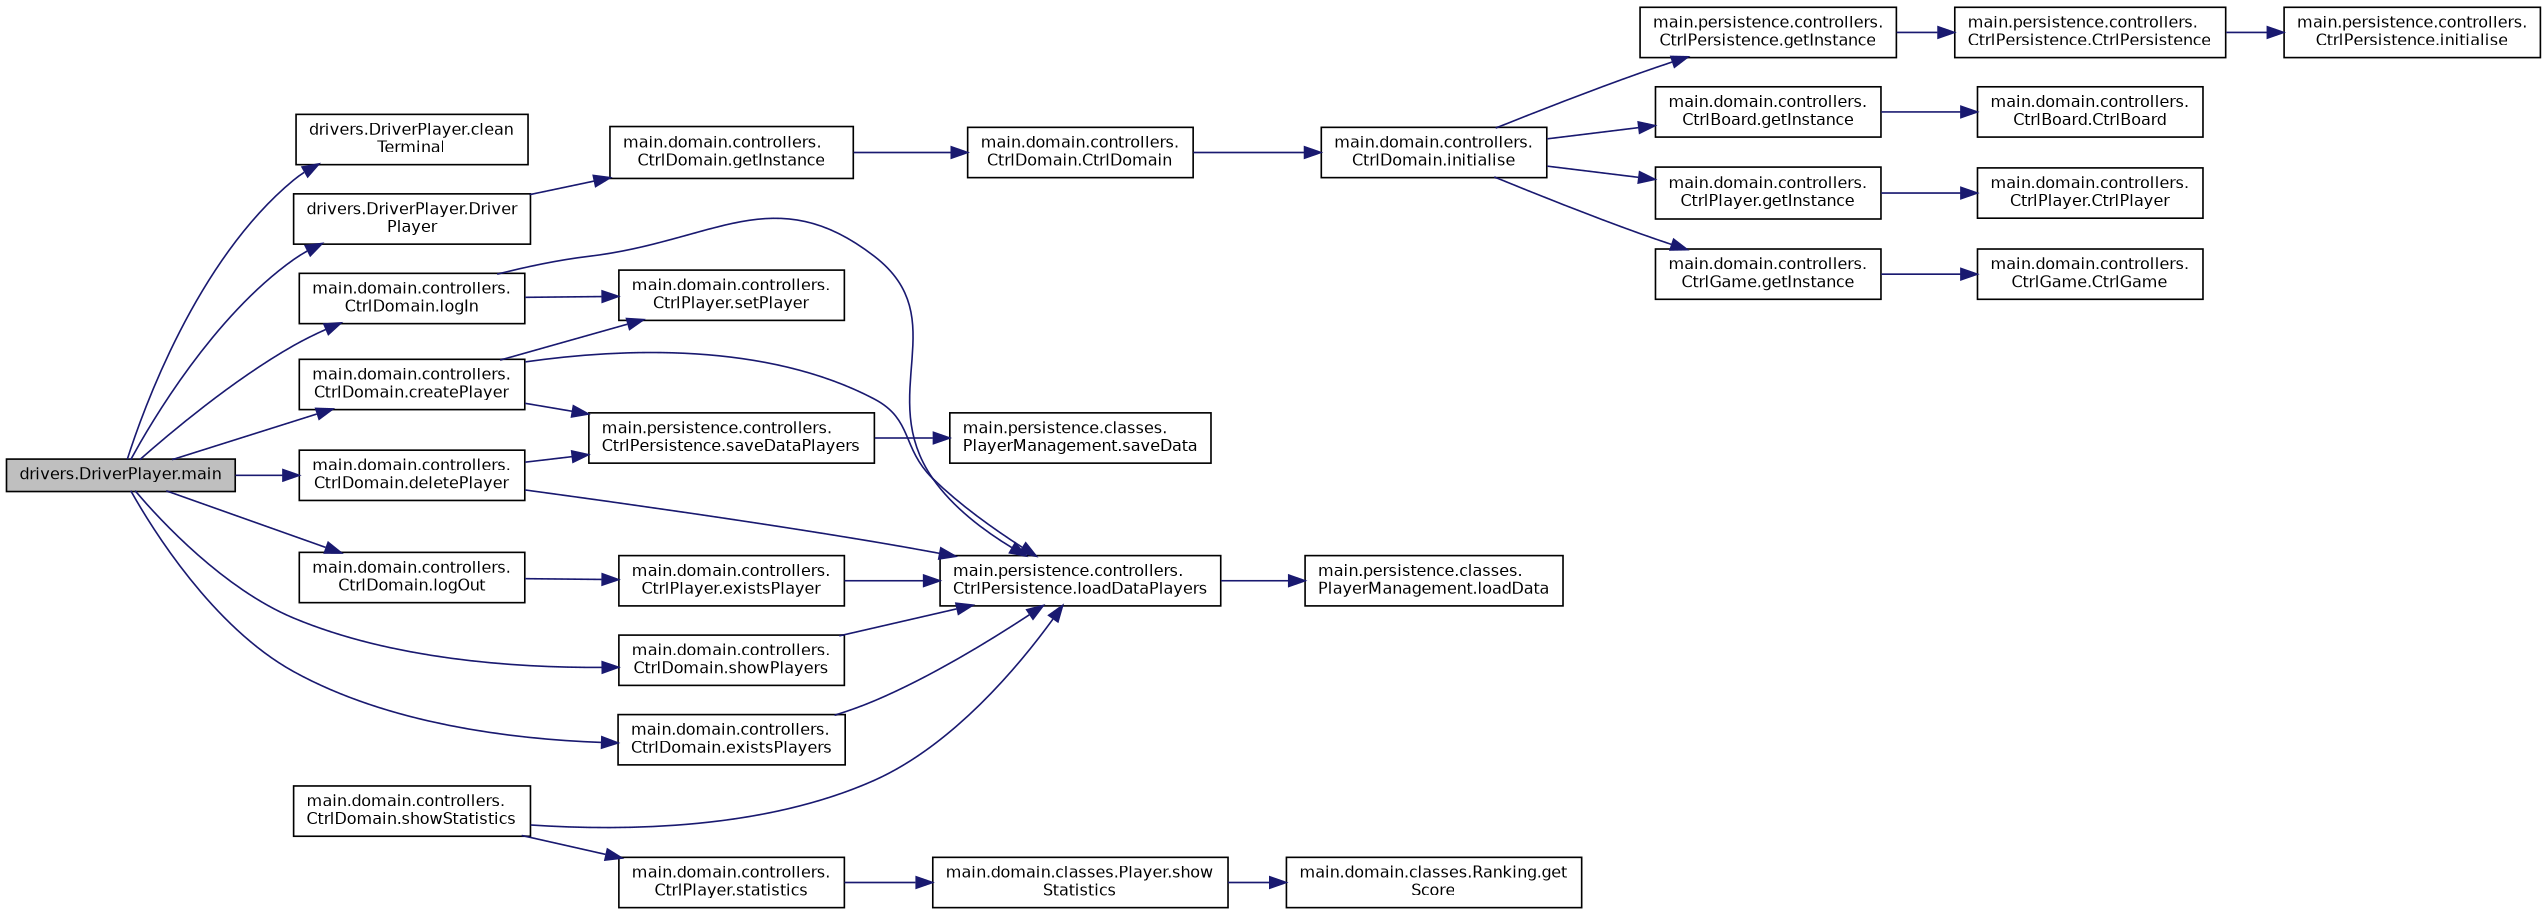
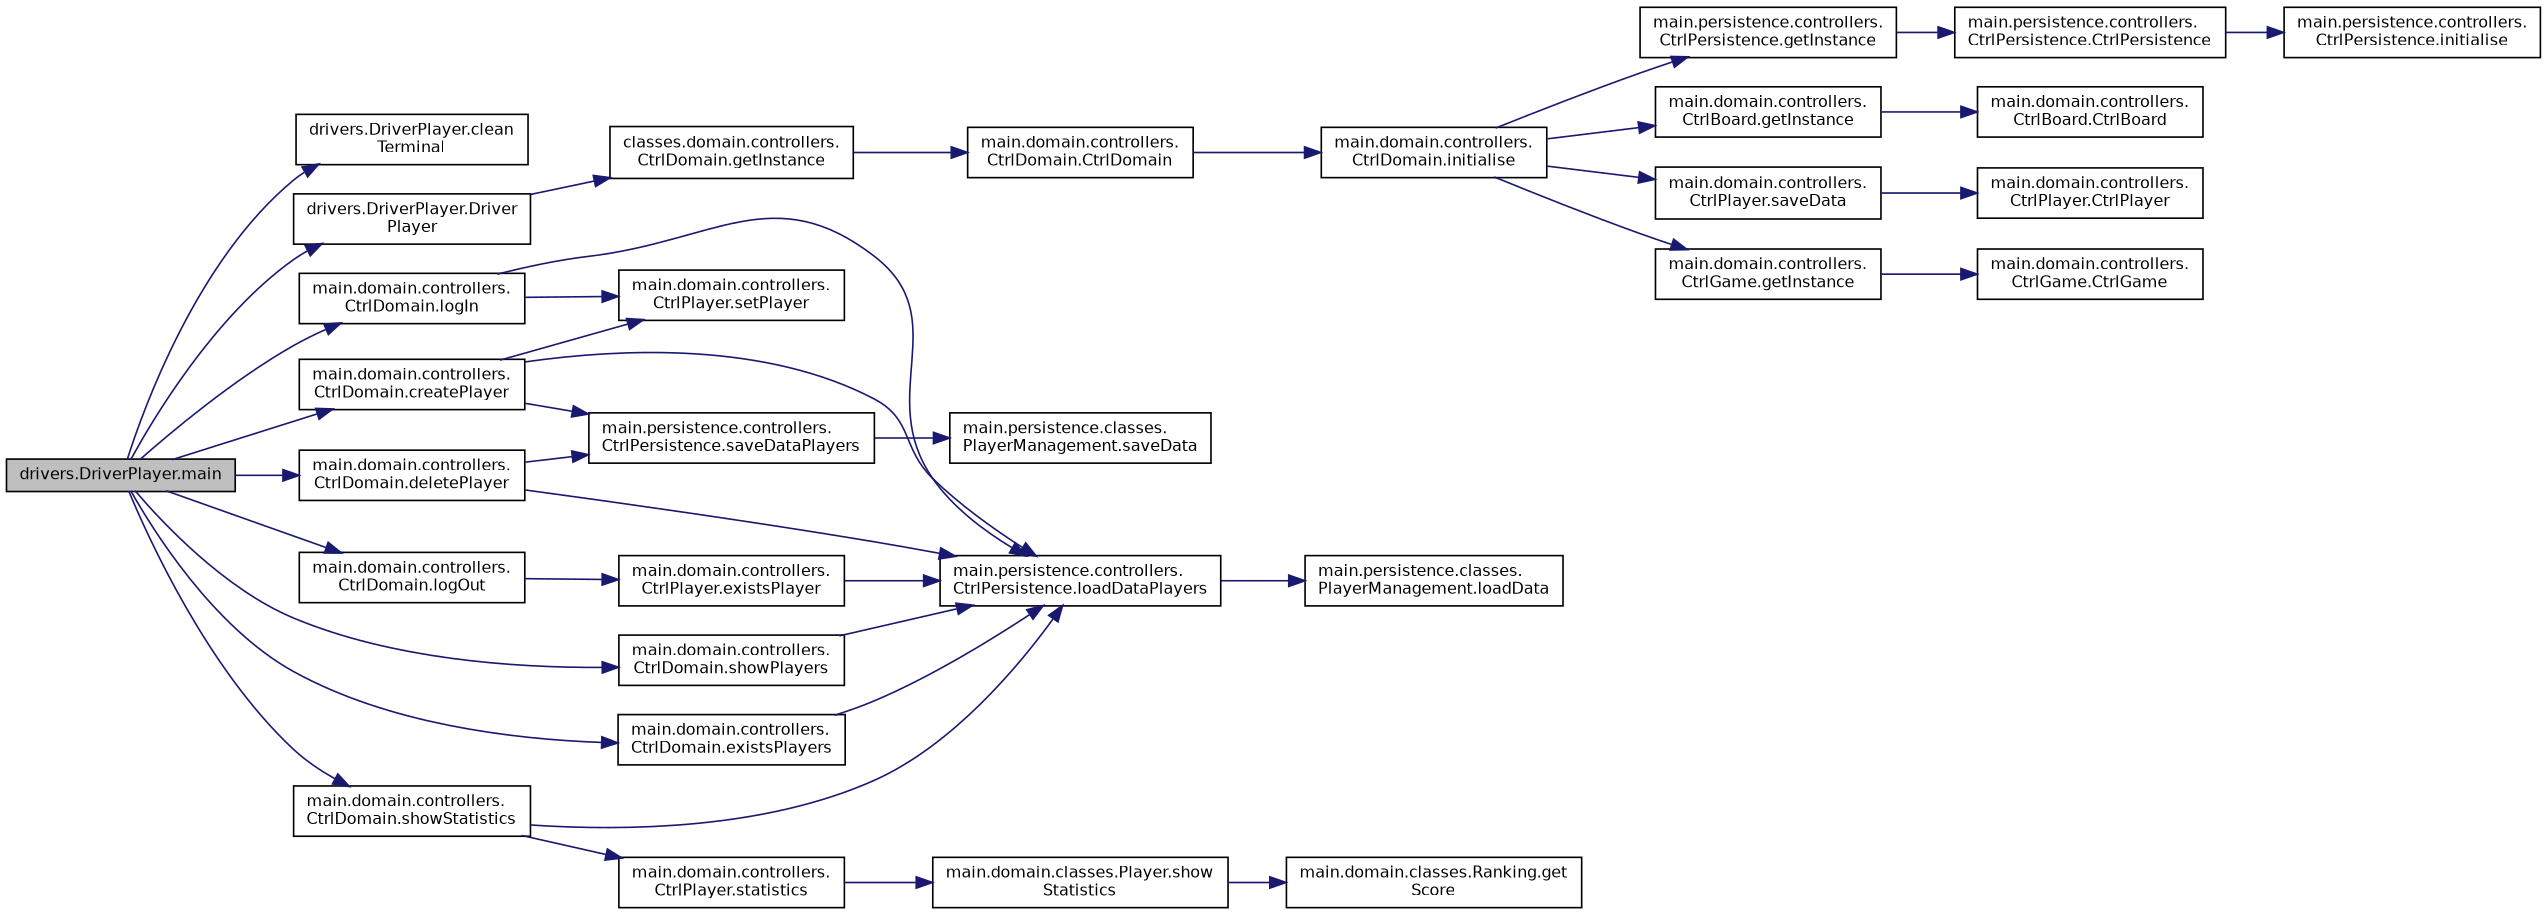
node "main.domain.controllers. CtrlDomain.getInstance": label "main.domain.controllers. CtrlDomain.getInstance" -> "classes.domain.controllers. CtrlDomain.getInstance"
node "main.domain.controllers. CtrlPlayer.getInstance": label "main.domain.controllers. CtrlPlayer.getInstance" -> "main.domain.controllers. CtrlPlayer.saveData"
edge "drivers.DriverPlayer.main" -> "main.domain.controllers. CtrlDomain.showStatistics": added
